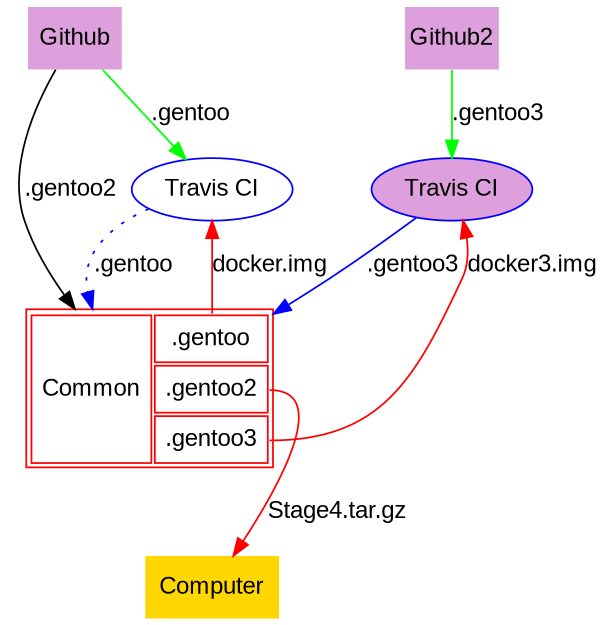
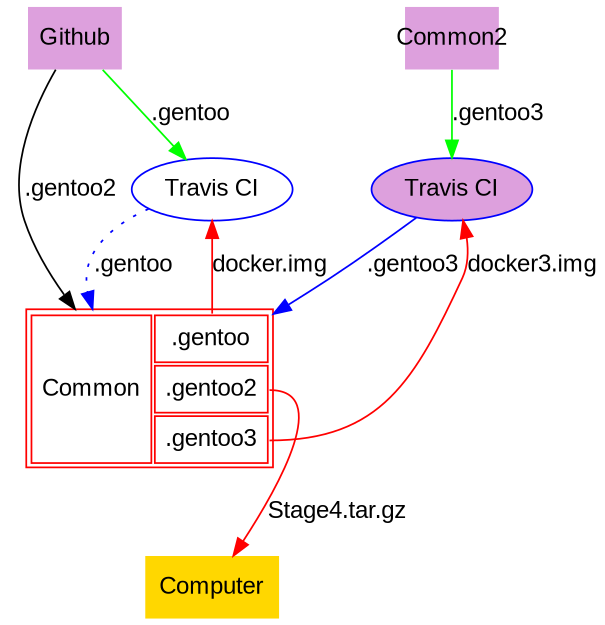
node "Github2": label "Github2" -> "Common2"
